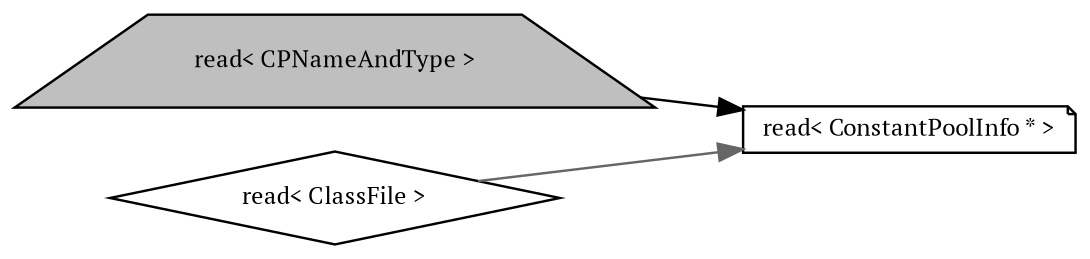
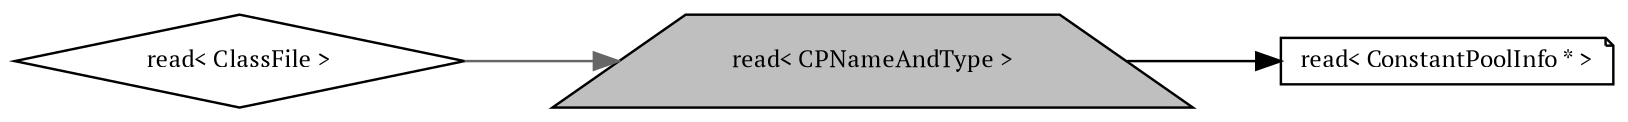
edge "read< ClassFile >" -> "read< ConstantPoolInfo * >": now "read< ClassFile >" -> "read< CPNameAndType >"
